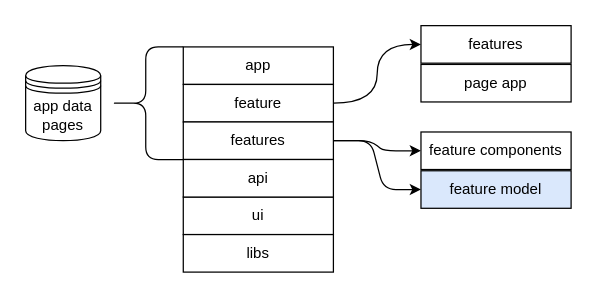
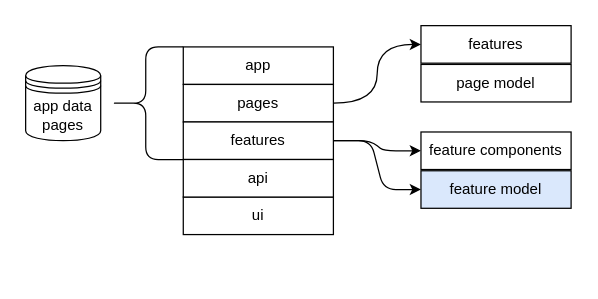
node "page app": label "page app" -> "page model"
node "feature": label "feature" -> "pages"
node "libs": removed
